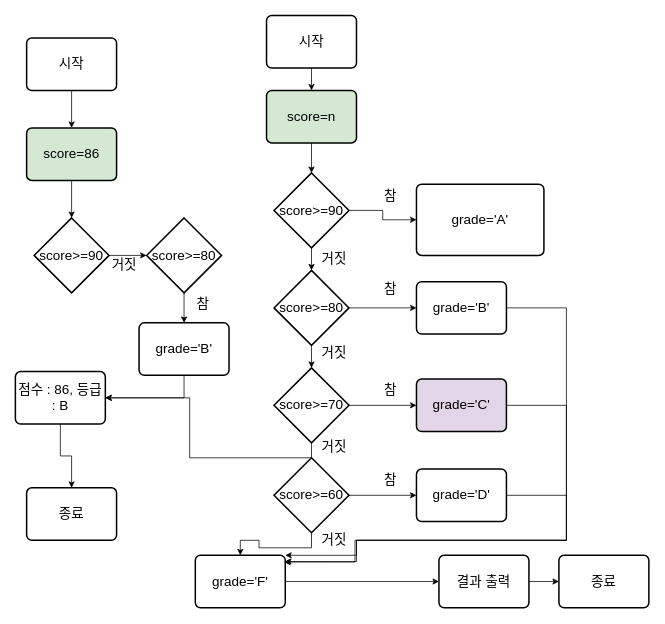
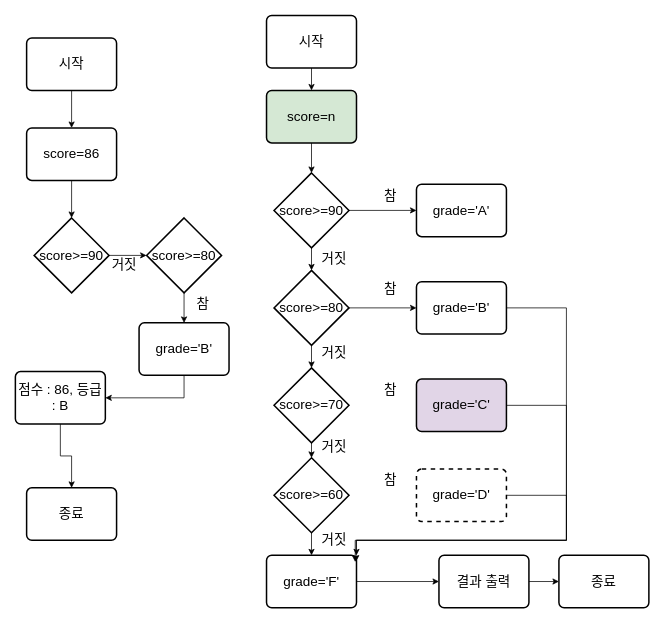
node "score=86": fillcolor #d5e8d4 -> #ffffff
node "grade='A'": size 128x71 -> 90x53
edge "score>=70" -> "grade='C'": removed
edge "score>=70" -> "점수 : 86, 등급 : B": now "score>=70" -> "score>=60"
edge "score>=60" -> "grade='D'": removed
node "grade='D'": style solid -> dashed
node "grade='F'": moved (240, 582) -> (312, 582)
